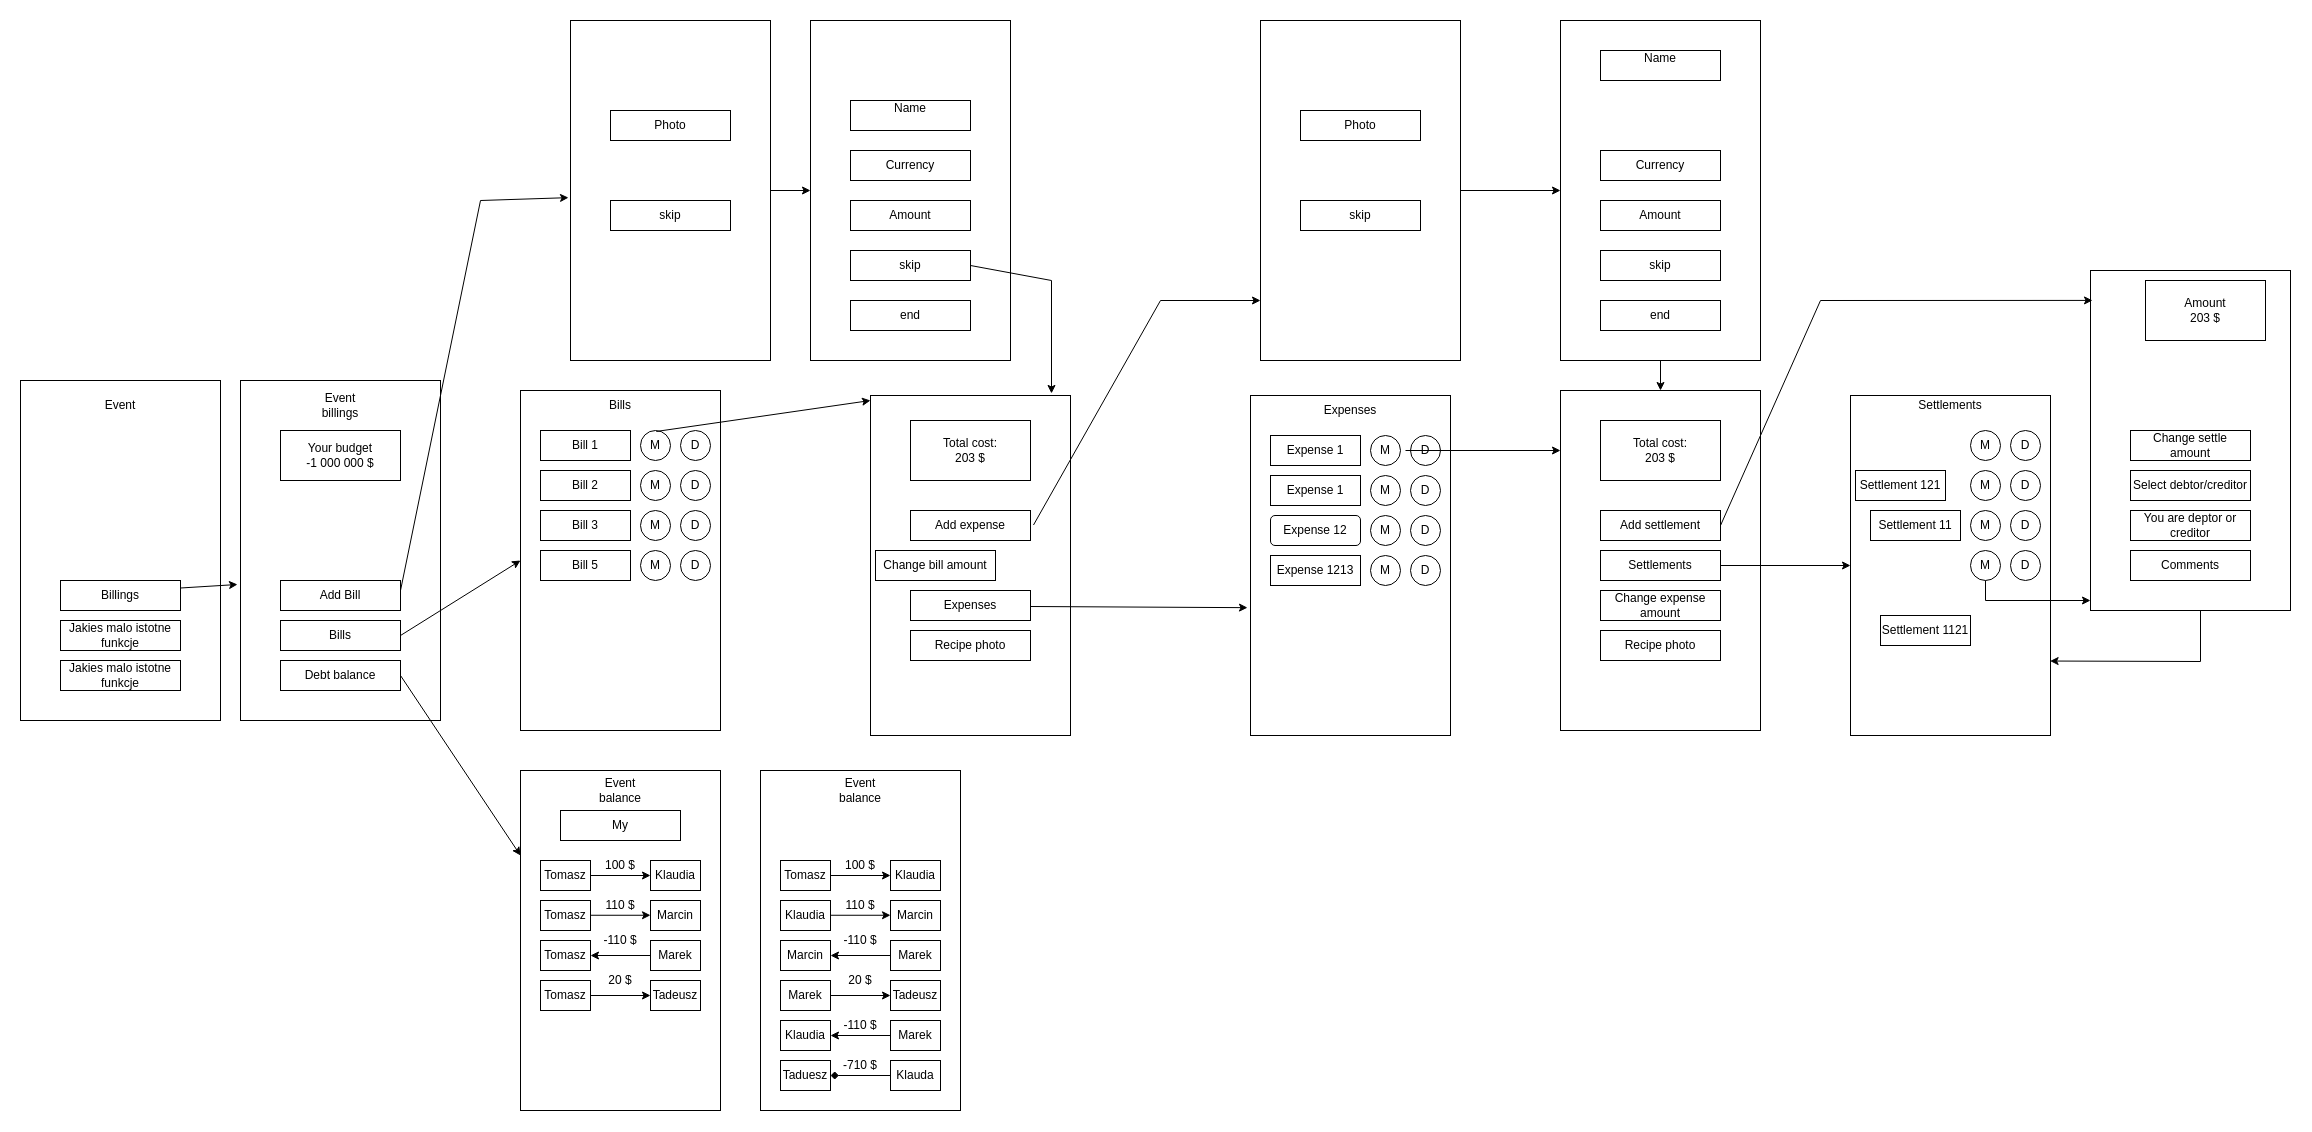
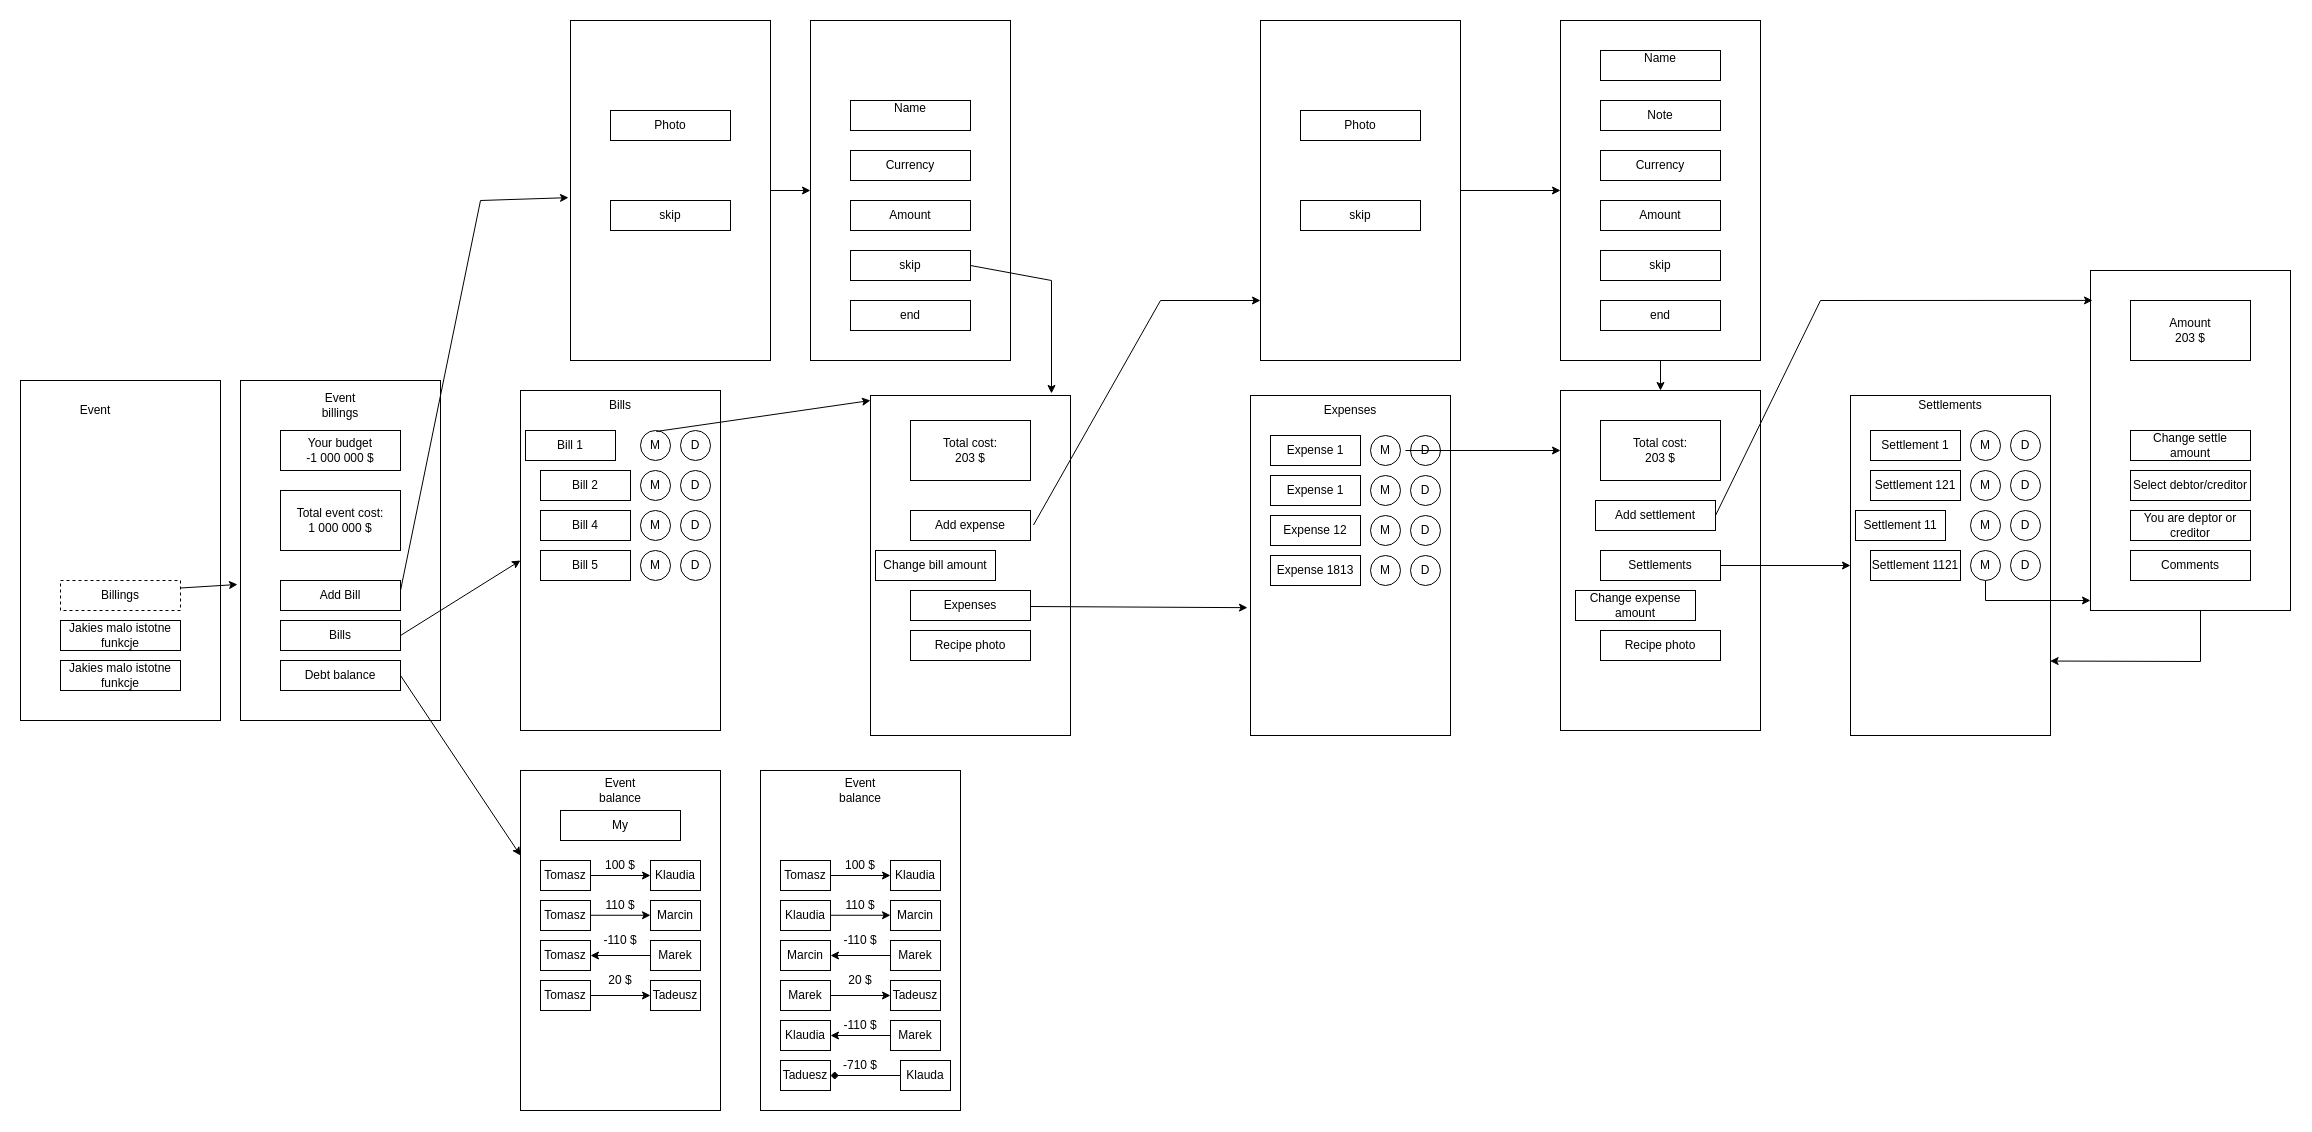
node "Note": added
node "Amount 203 $": moved (2206, 311) -> (2191, 331)
node "Event": moved (121, 406) -> (96, 411)
node "Bill 1": moved (586, 446) -> (571, 446)
node "Settlement 1": added
node "Your budget -1 000 000 $": size 120x50 -> 120x40
node "Settlement 121": moved (1901, 486) -> (1916, 486)
node "Total event cost: 1 000 000 $": added
node "Bill 3": label "Bill 3" -> "Bill 4"
node "Add settlement": moved (1661, 526) -> (1656, 516)
node "Settlement 11": moved (1916, 526) -> (1901, 526)
node "Expense 12": shape rounded rectangle -> rectangle
node "Expense 1213": label "Expense 1213" -> "Expense 1813"
node "Billings": style solid -> dashed
node "Change expense amount": moved (1661, 606) -> (1636, 606)
node "Settlement 1121": moved (1926, 631) -> (1916, 566)
node "Klauda": moved (916, 1076) -> (926, 1076)
